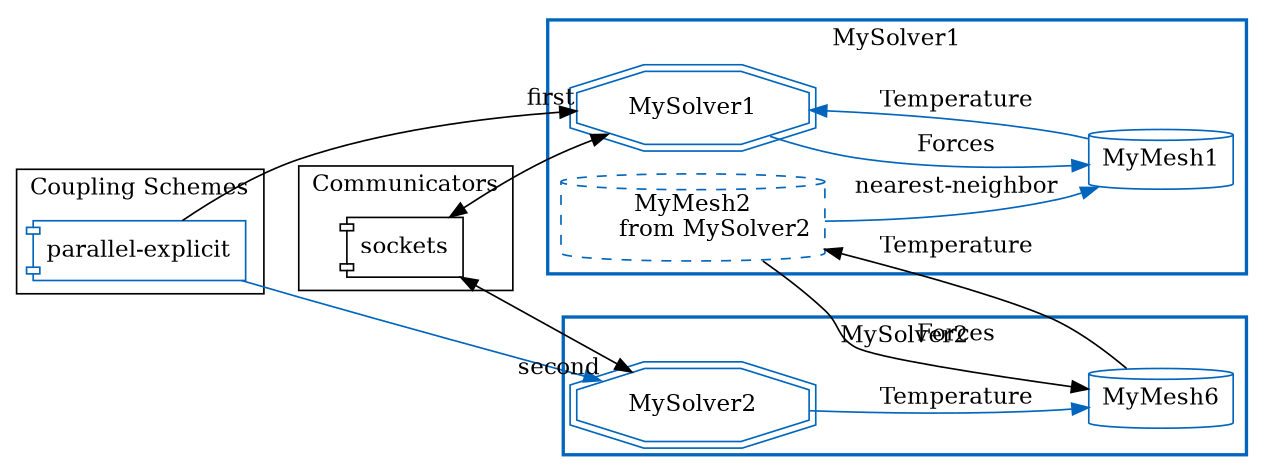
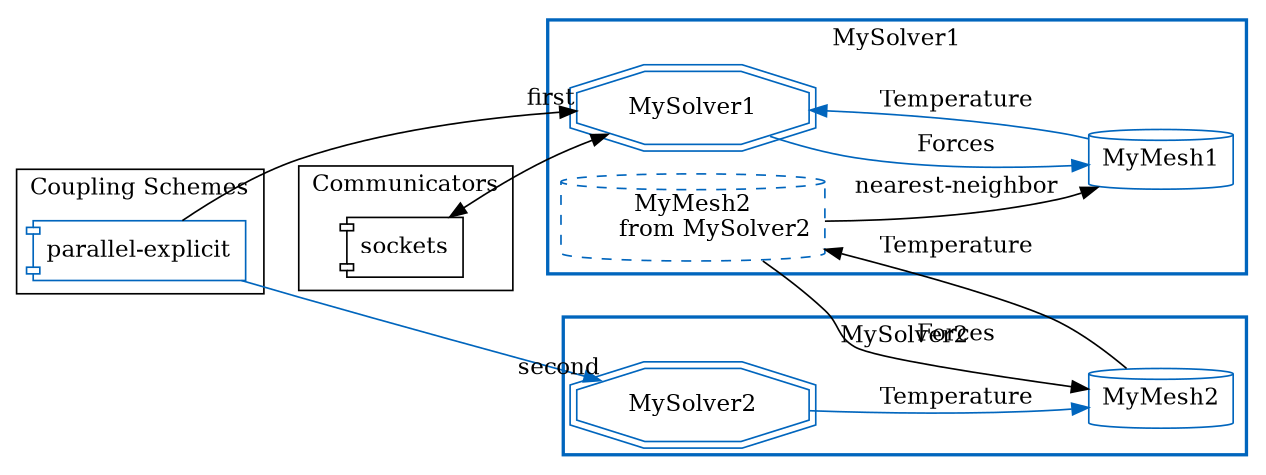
edge "MyMesh2 from MySolver2" -> "MyMesh1": color #0065bd -> black
edge "sockets" -- "MySolver2": removed
node "MyMesh6": label "MyMesh6" -> "MyMesh2"
